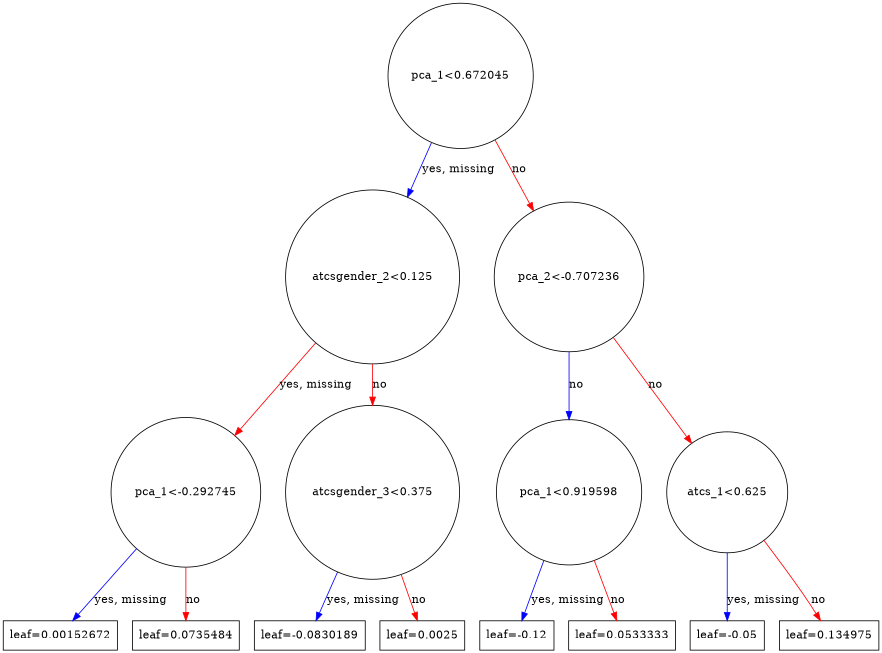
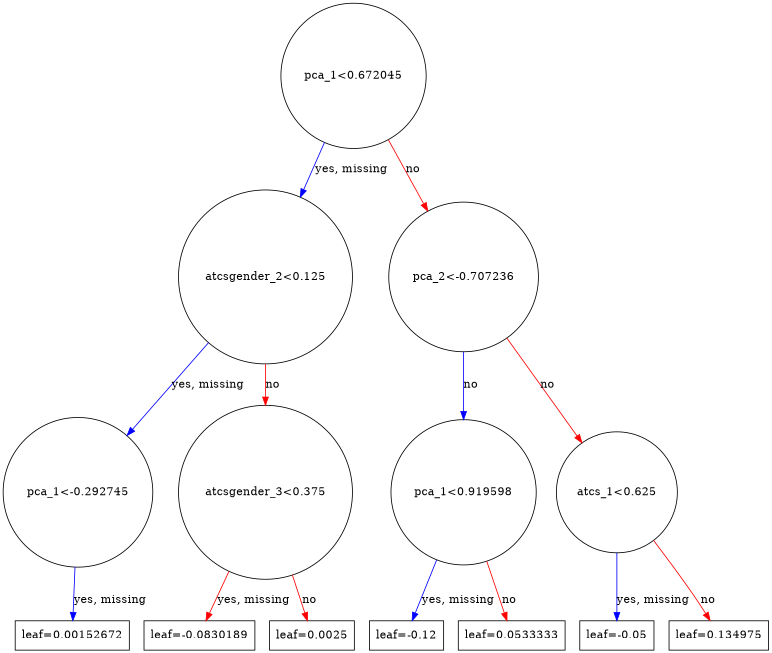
edge "atcsgender_2<0.125" -> "pca_1<-0.292745": color #ff0000 -> #0000ff
edge "atcsgender_3<0.375" -> "leaf=-0.0830189": color #0000ff -> #ff0000
node "leaf=0.0735484": removed
